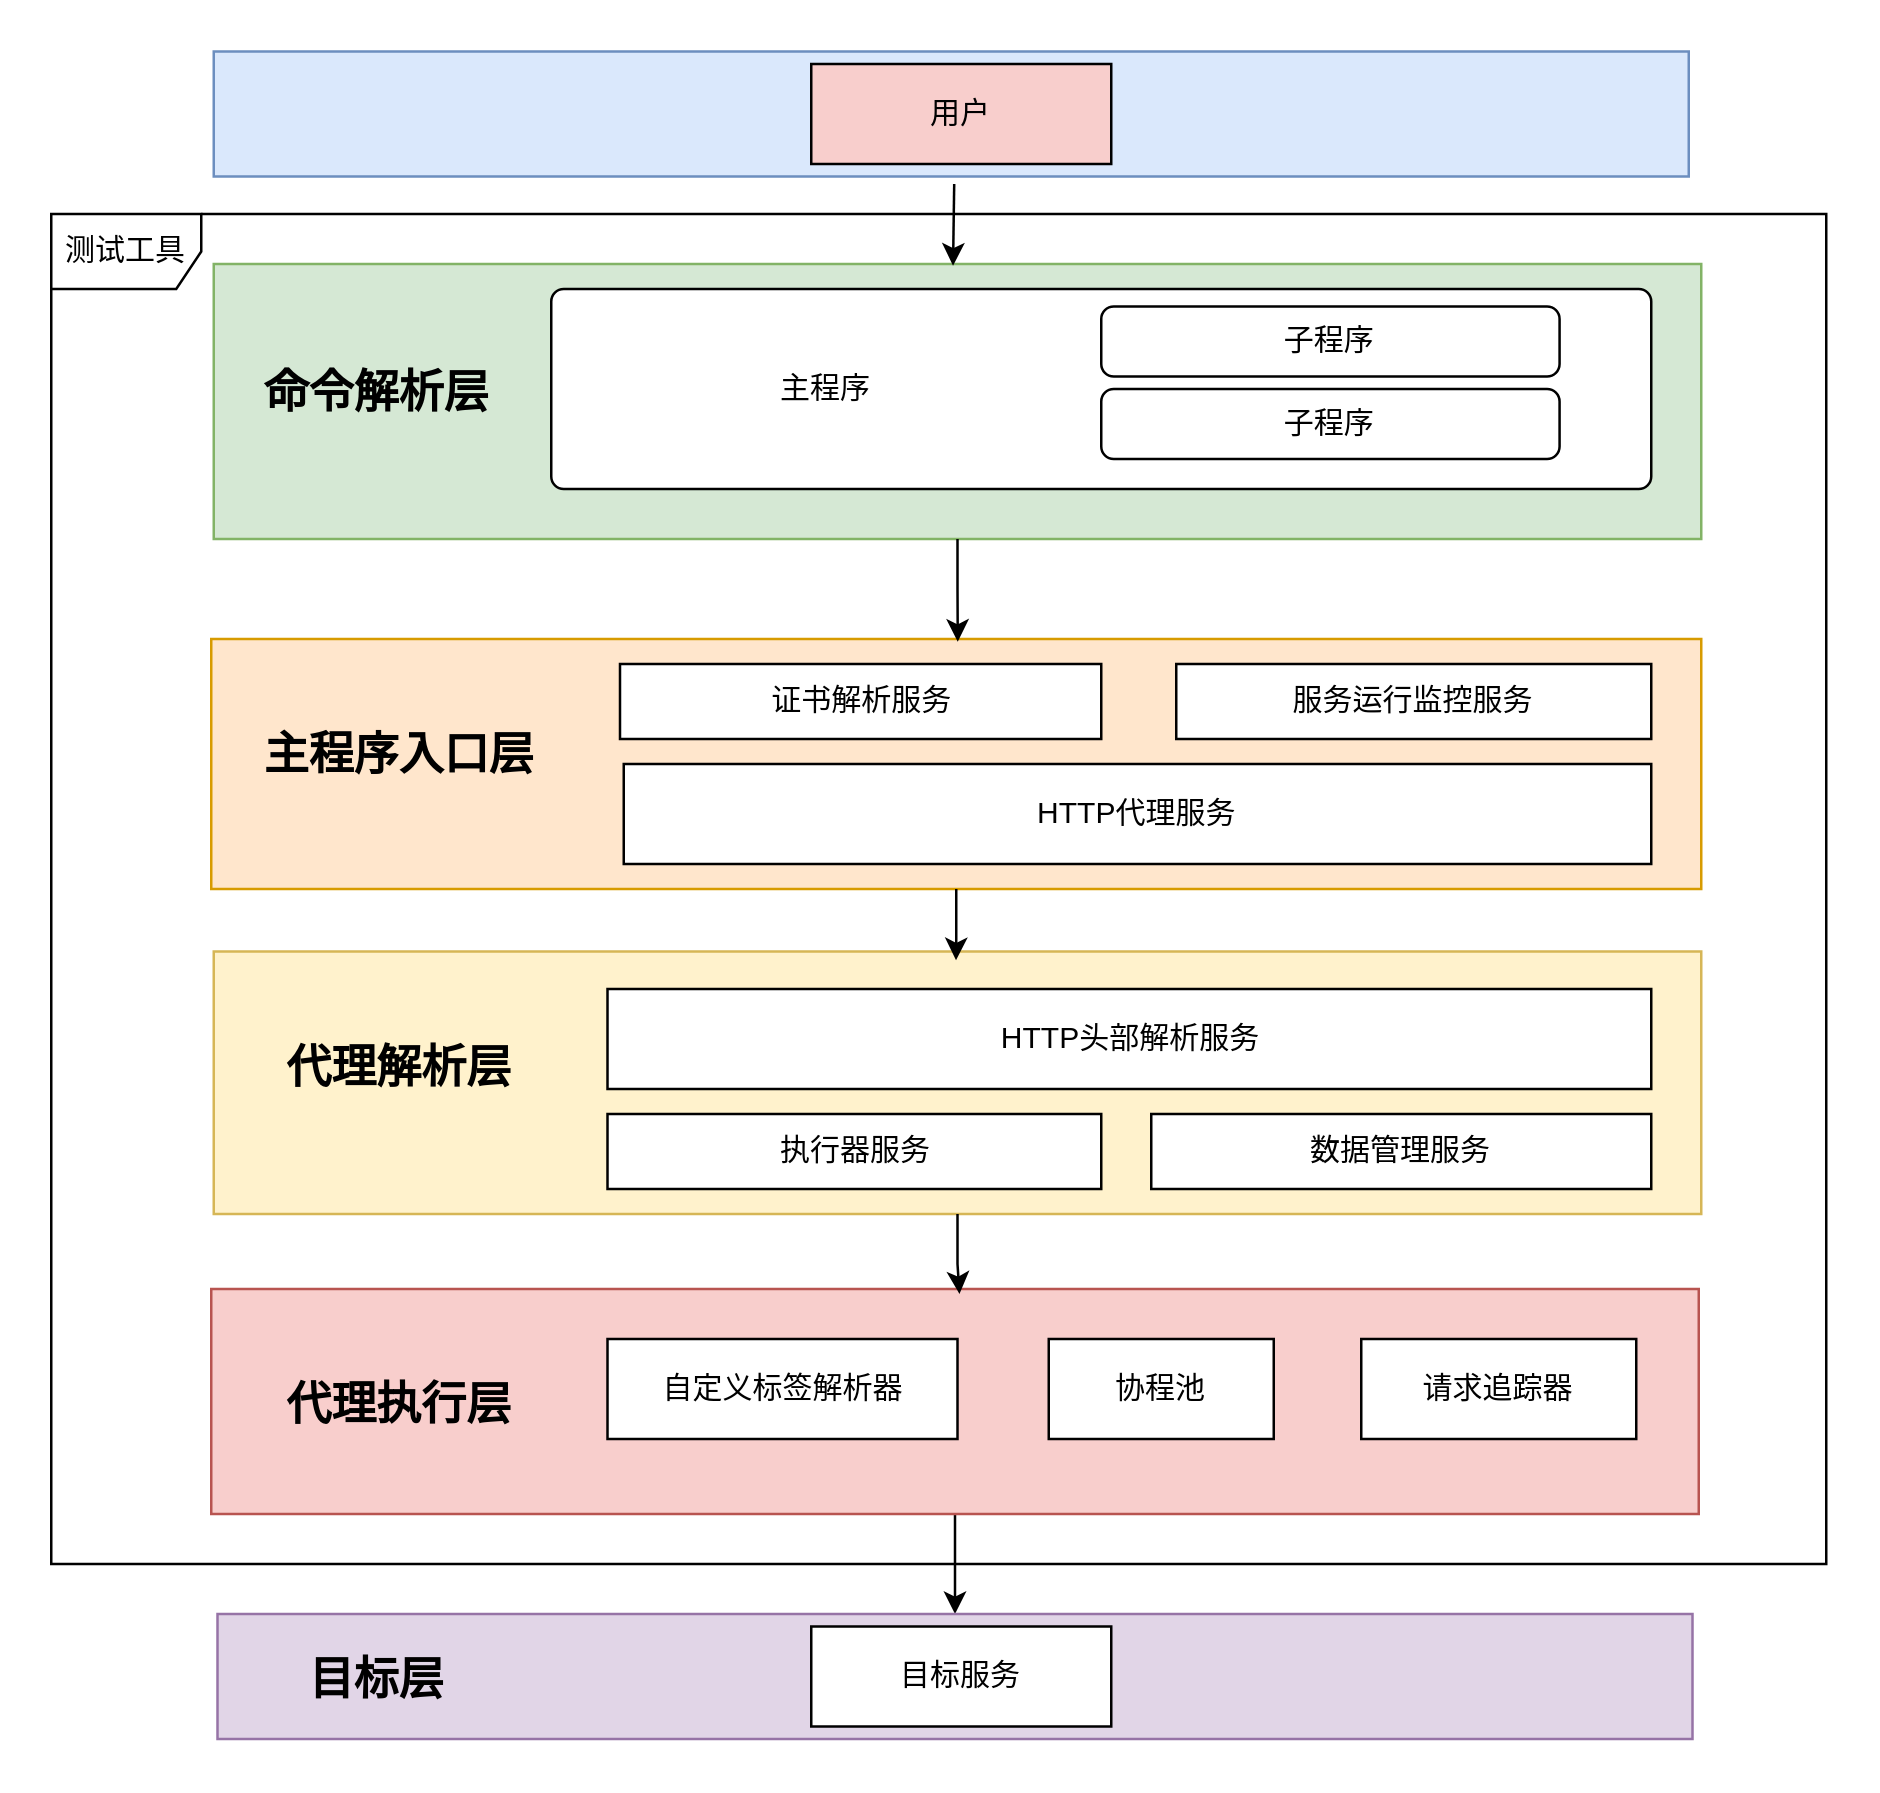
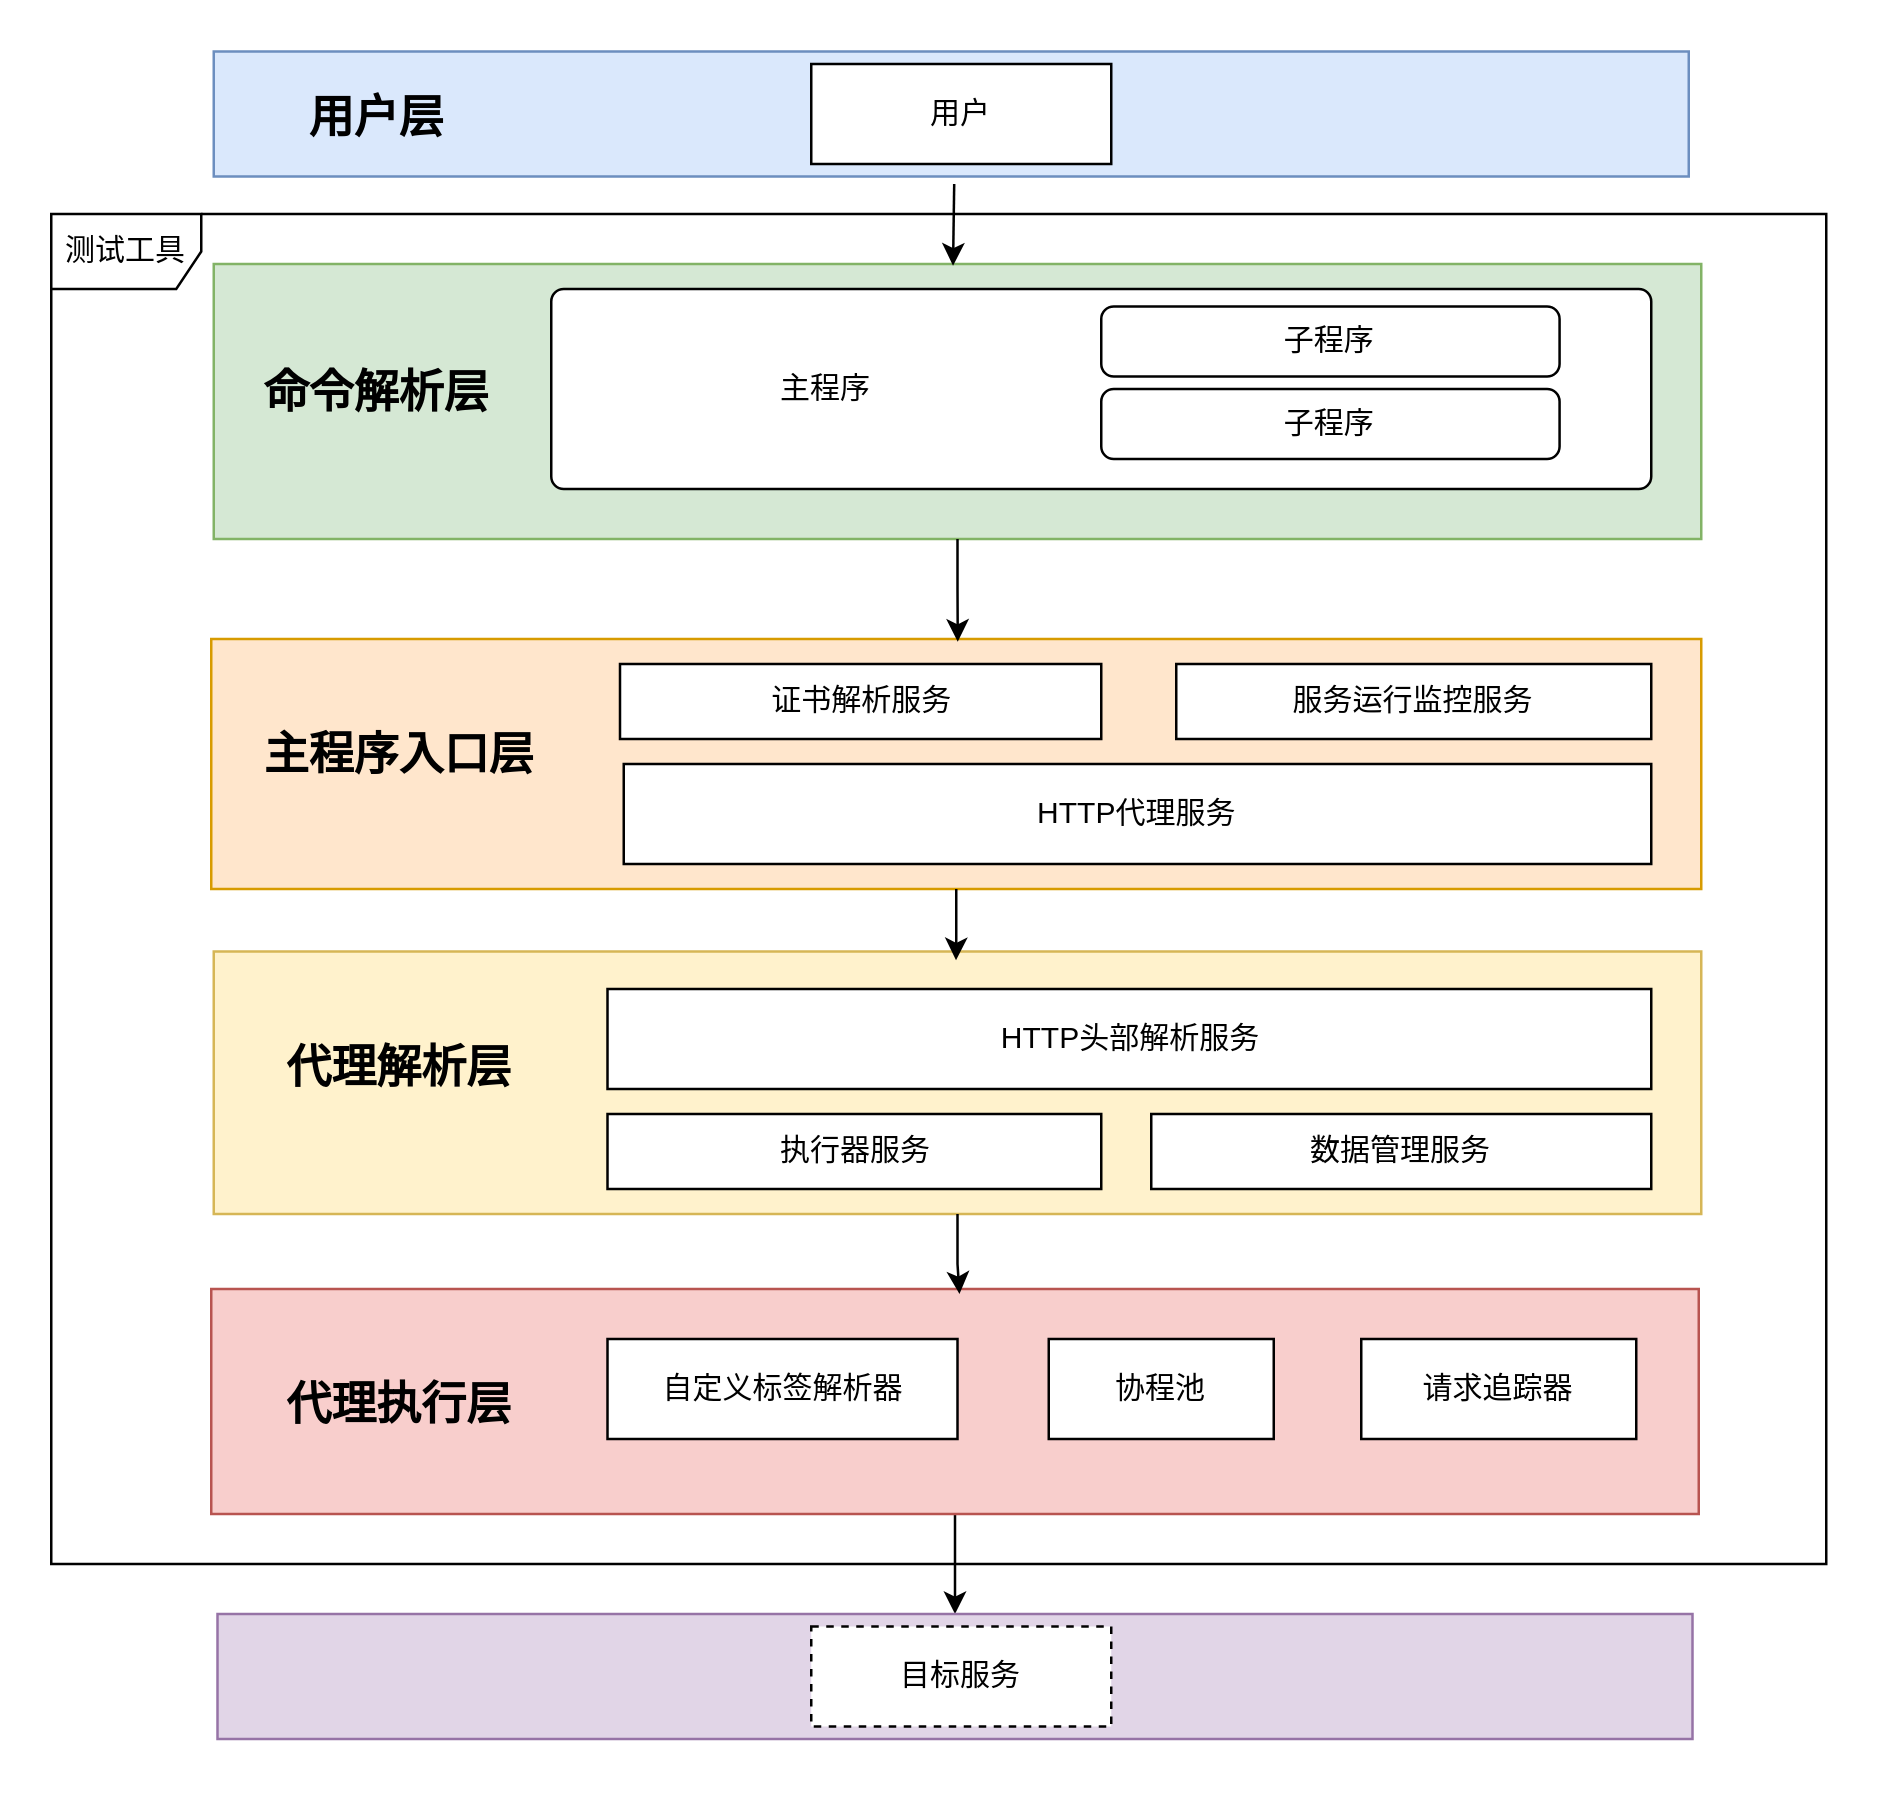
node "用户层": added
node "用户": fillcolor #f8cecc -> #ffffff
node "目标层": removed
node "目标服务": style solid -> dashed
